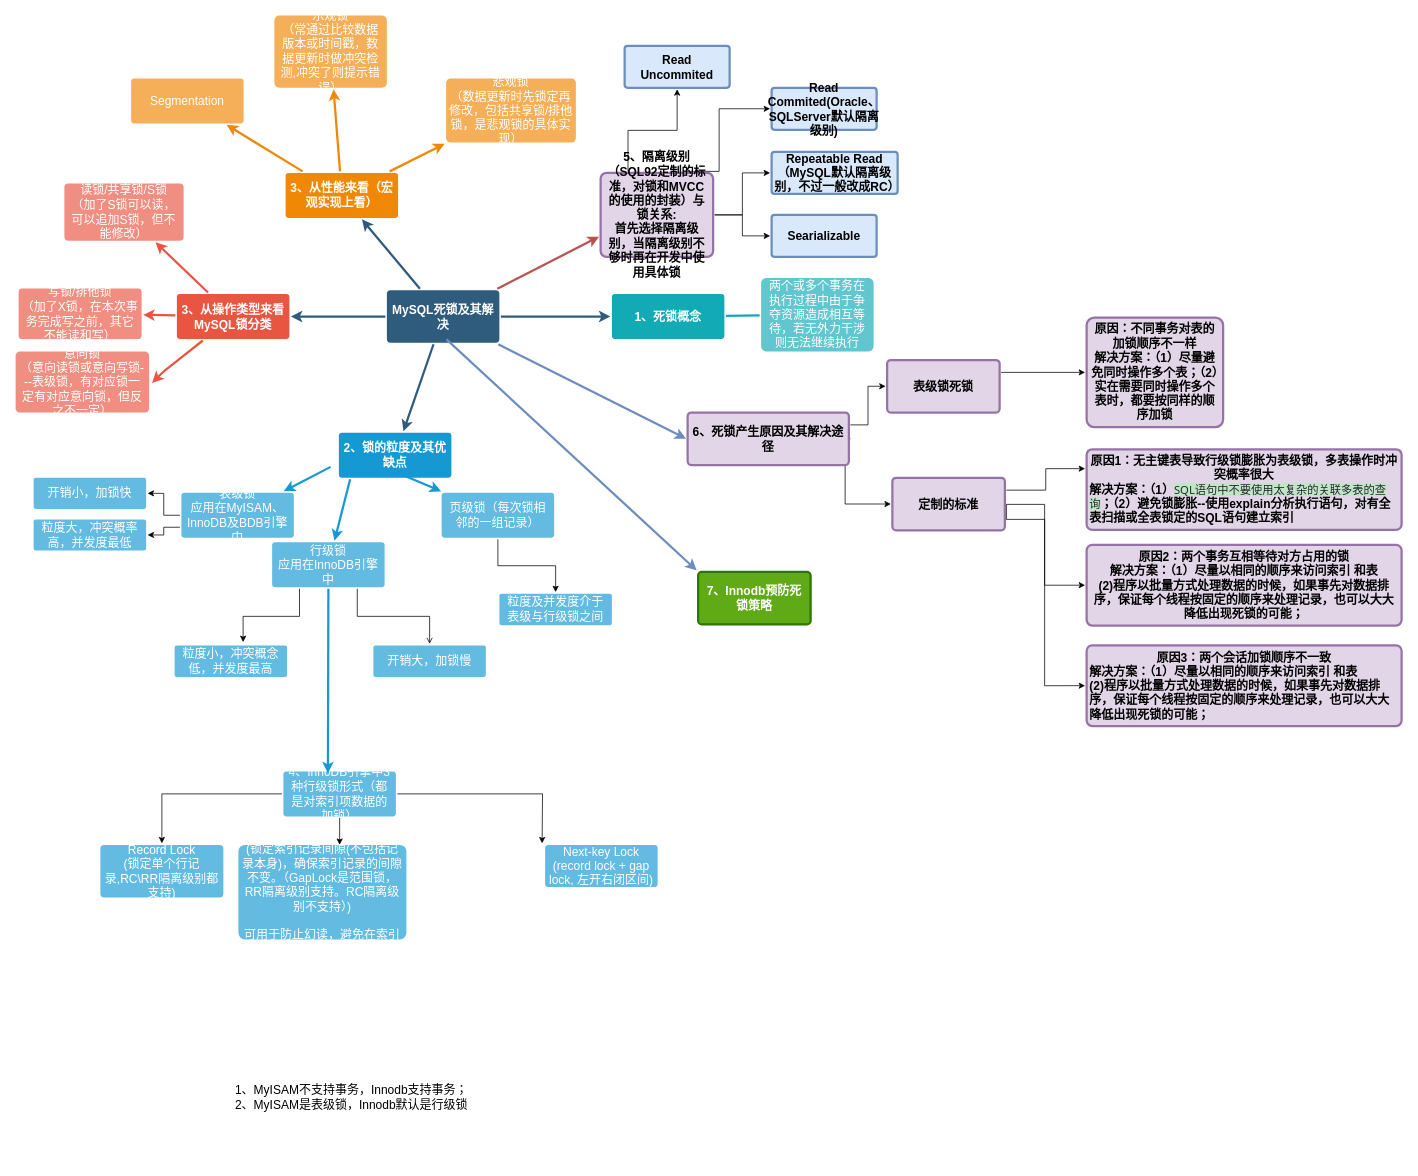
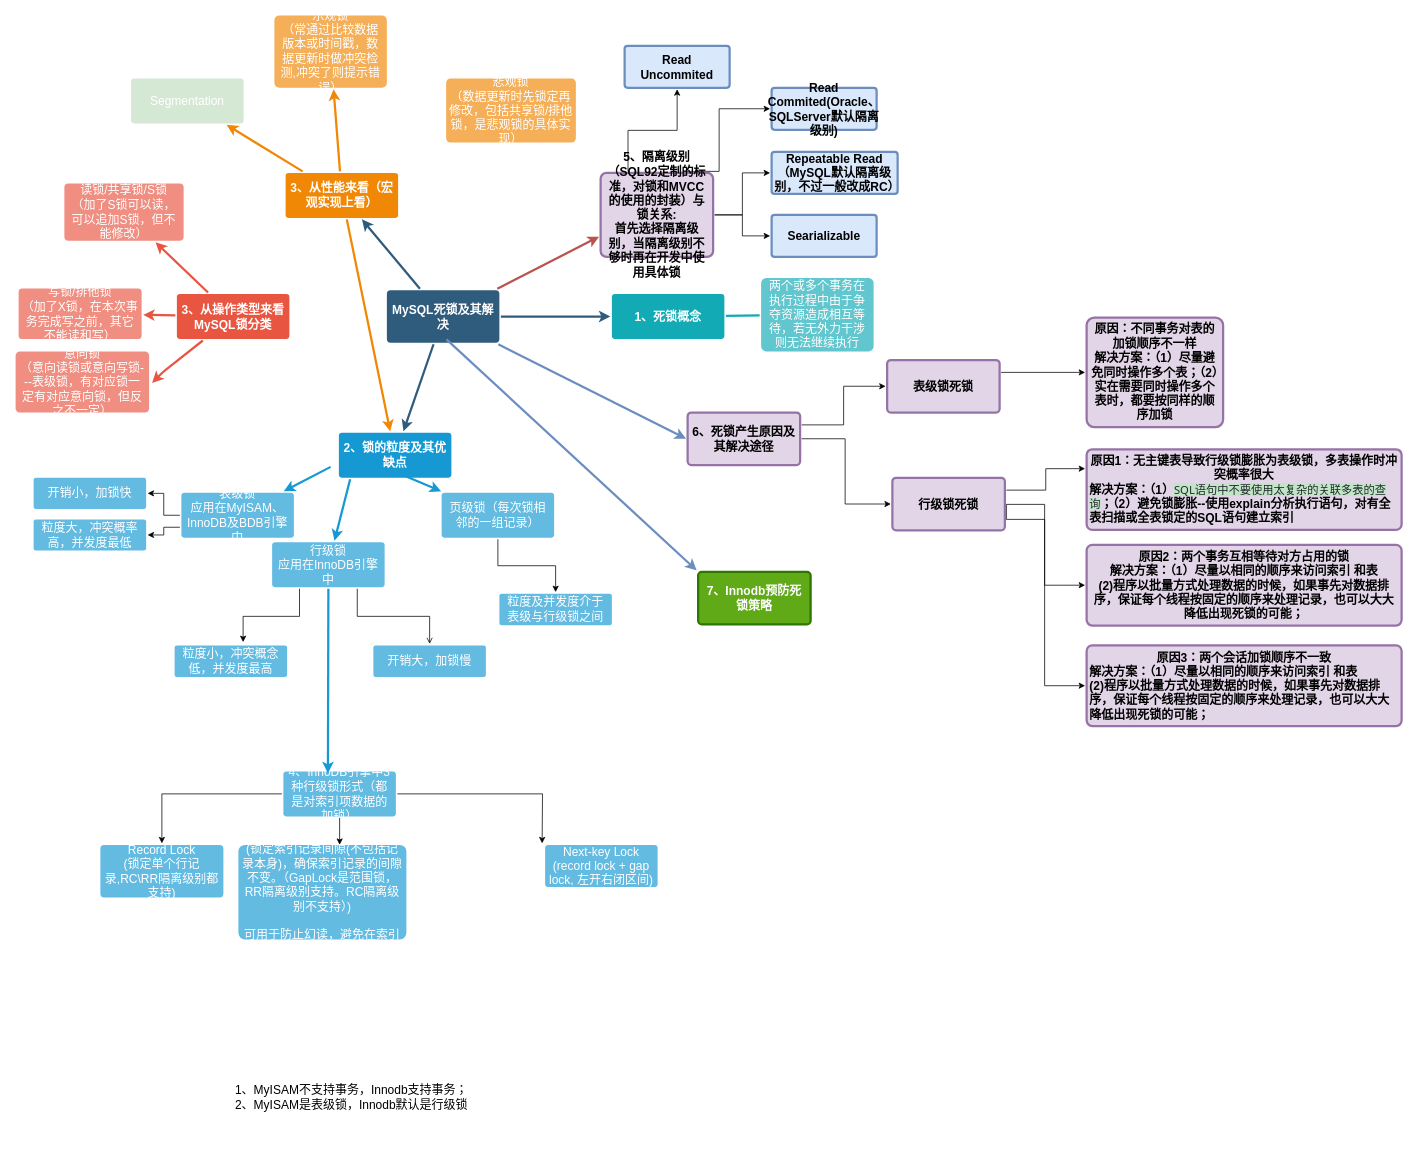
node "Segmentation": fillcolor #f5af58 -> #d5e8d4
edge "3、从性能来看（宏观实现上看）" -> "悲观锁 （数据更新时先锁定再修改，包括共享锁/排他锁，是悲观锁的具体实现）": now "3、从性能来看（宏观实现上看）" -> "2、锁的粒度及其优缺点"
edge "MySQL死锁及其解决" -> "3、从操作类型来看MySQL锁分类": removed
node "6、死锁产生原因及其解决途径": size 161x53 -> 113x53
node "定制的标准": label "定制的标准" -> "行级锁死锁"
